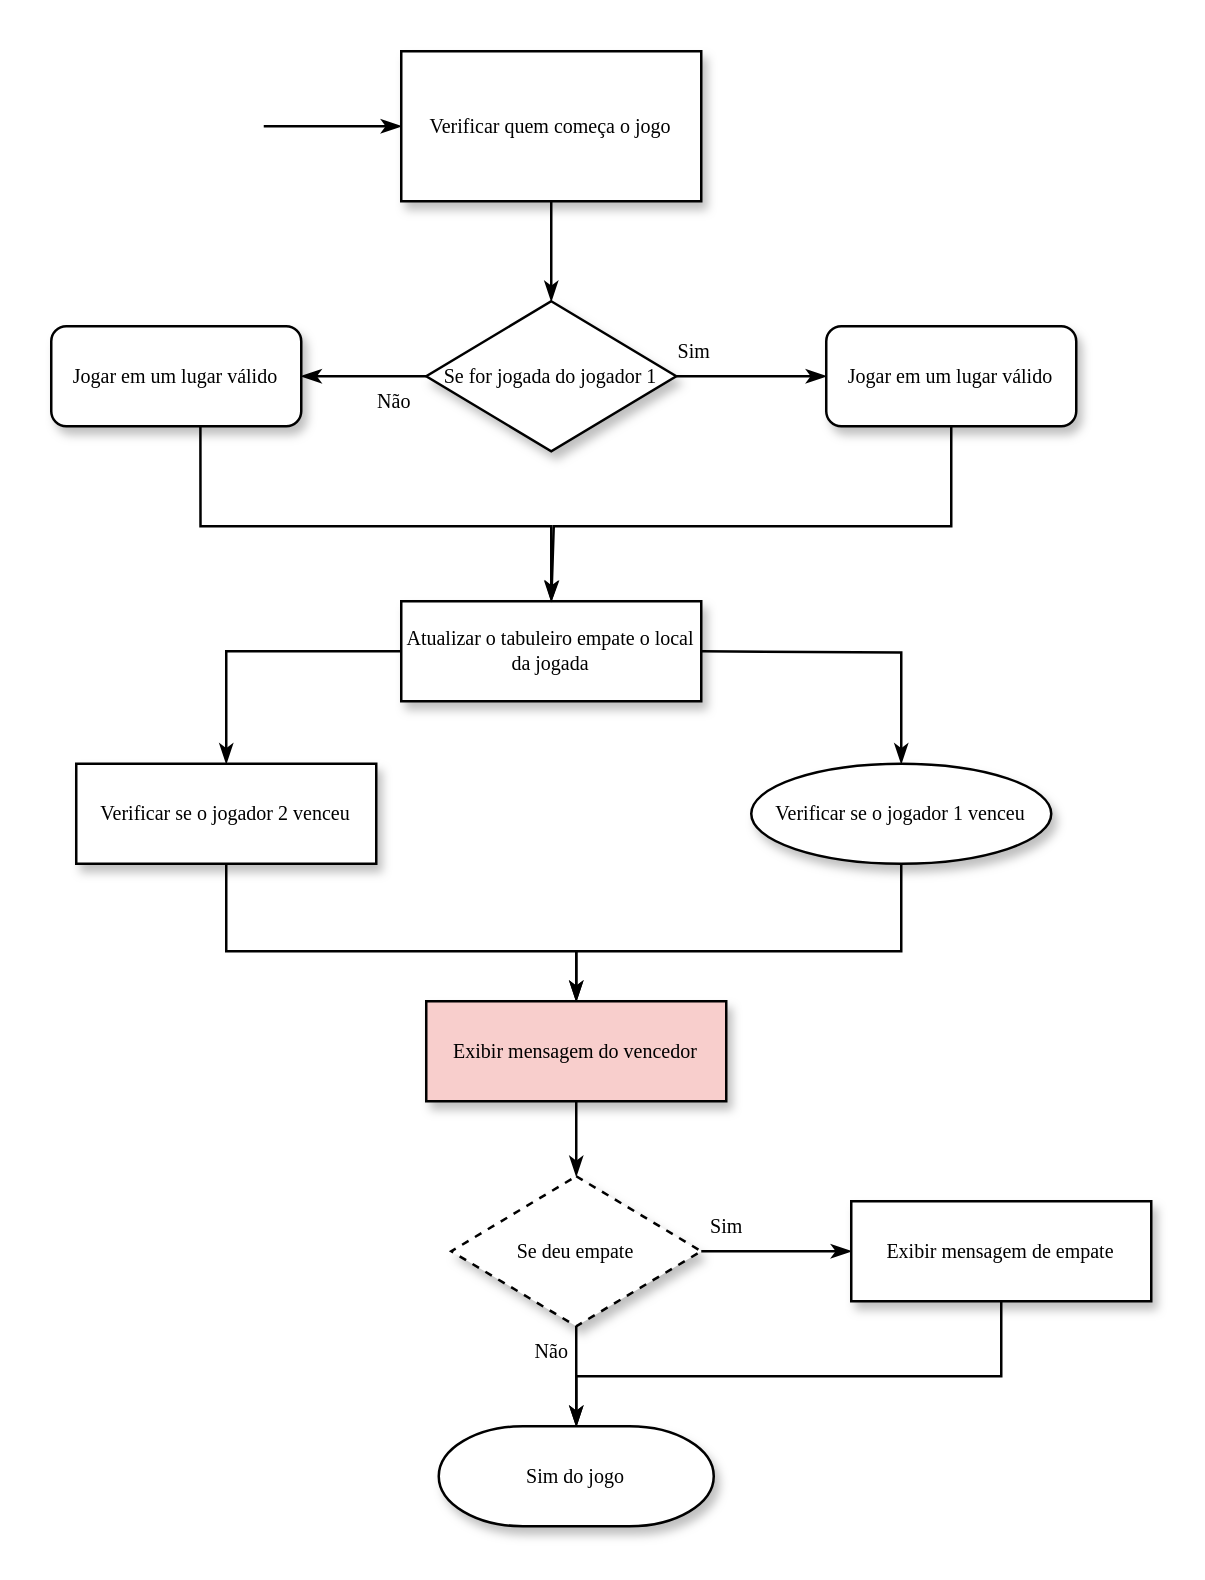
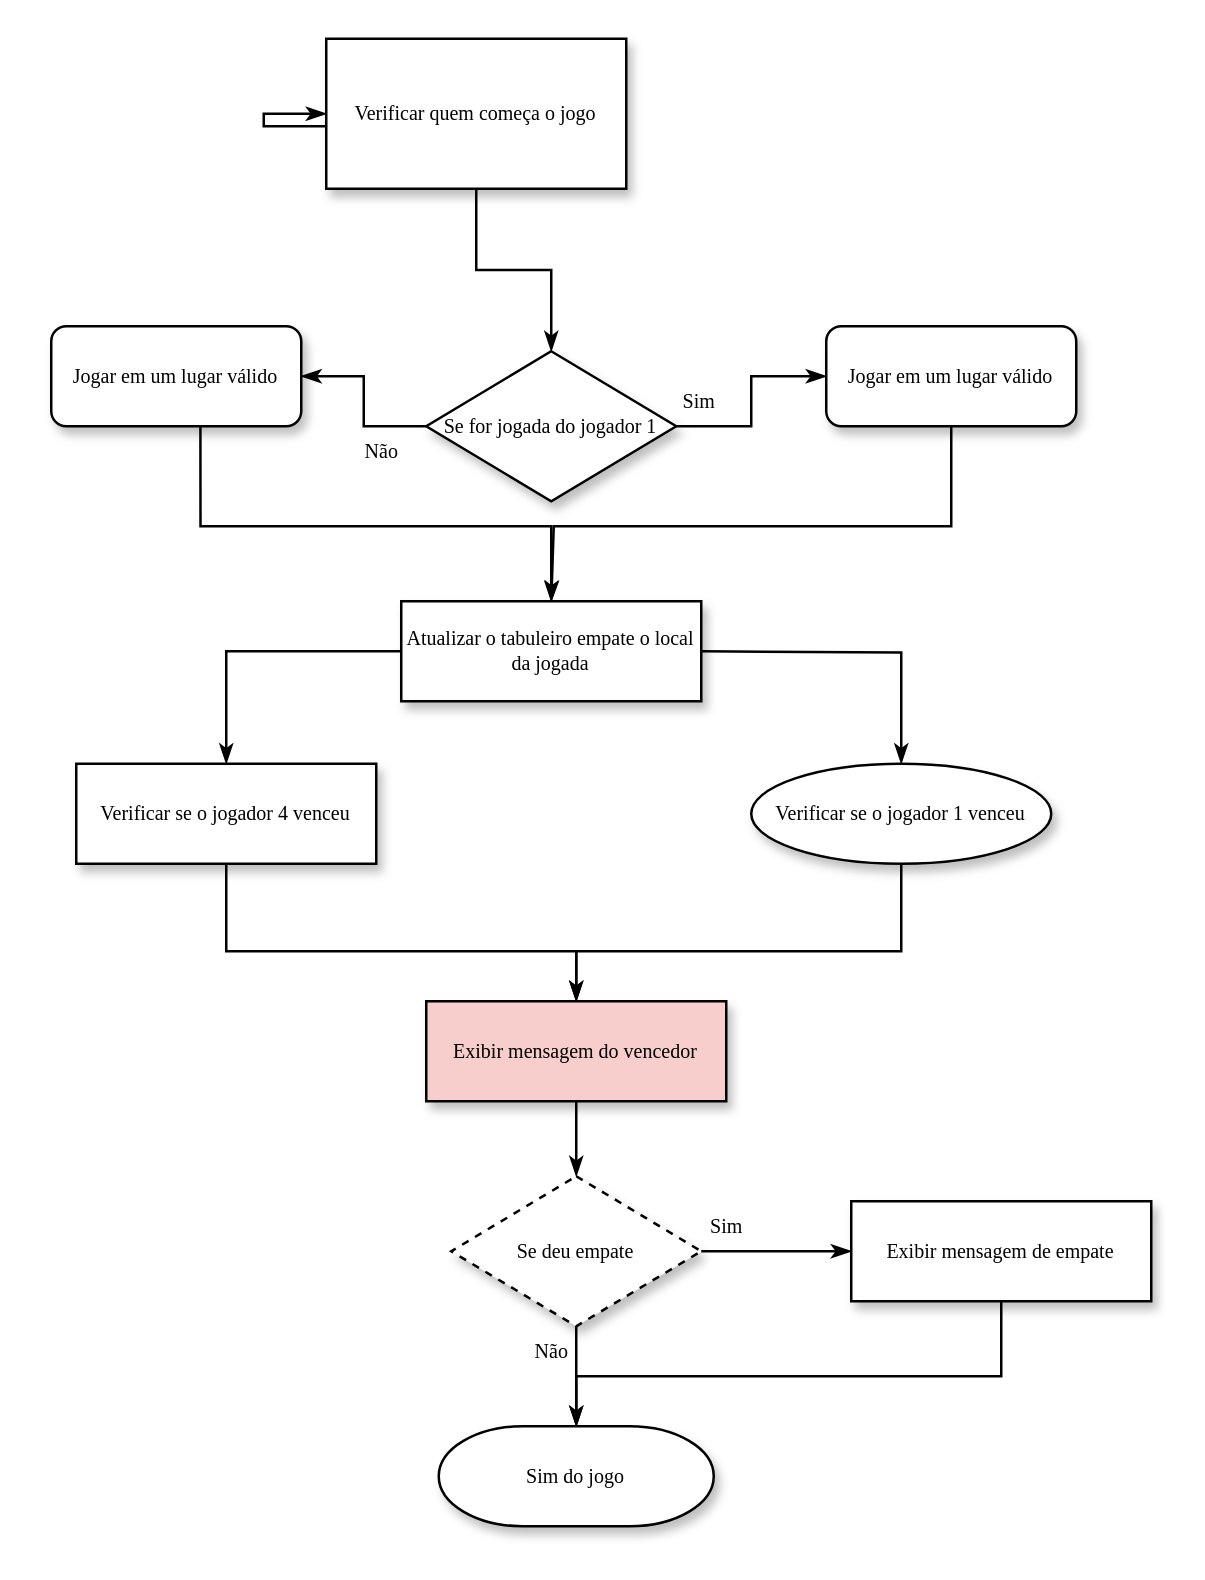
node "Verificar quem começa o jogo": moved (551, 126) -> (476, 114)
node "Se for jogada do jogador 1": moved (551, 376) -> (551, 426)
node "Verificar se o jogador 2 venceu": label "Verificar se o jogador 2 venceu" -> "Verificar se o jogador 4 venceu"
